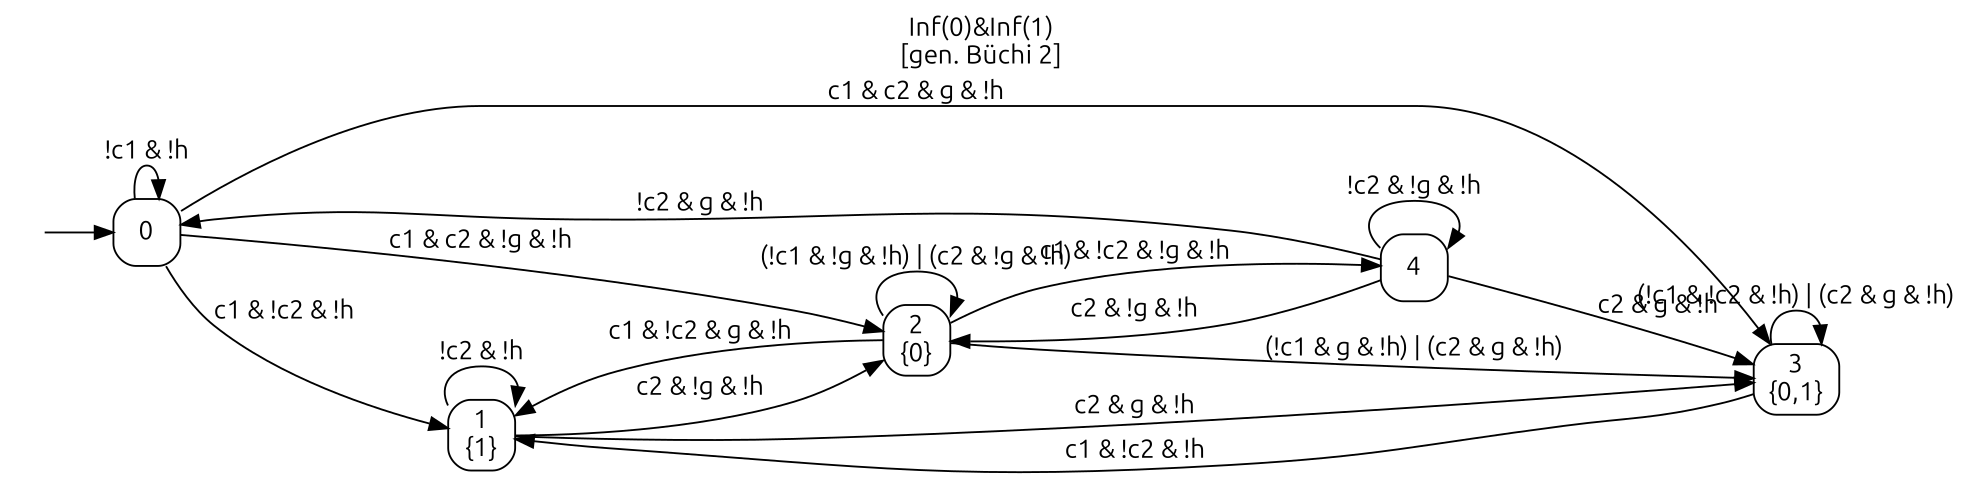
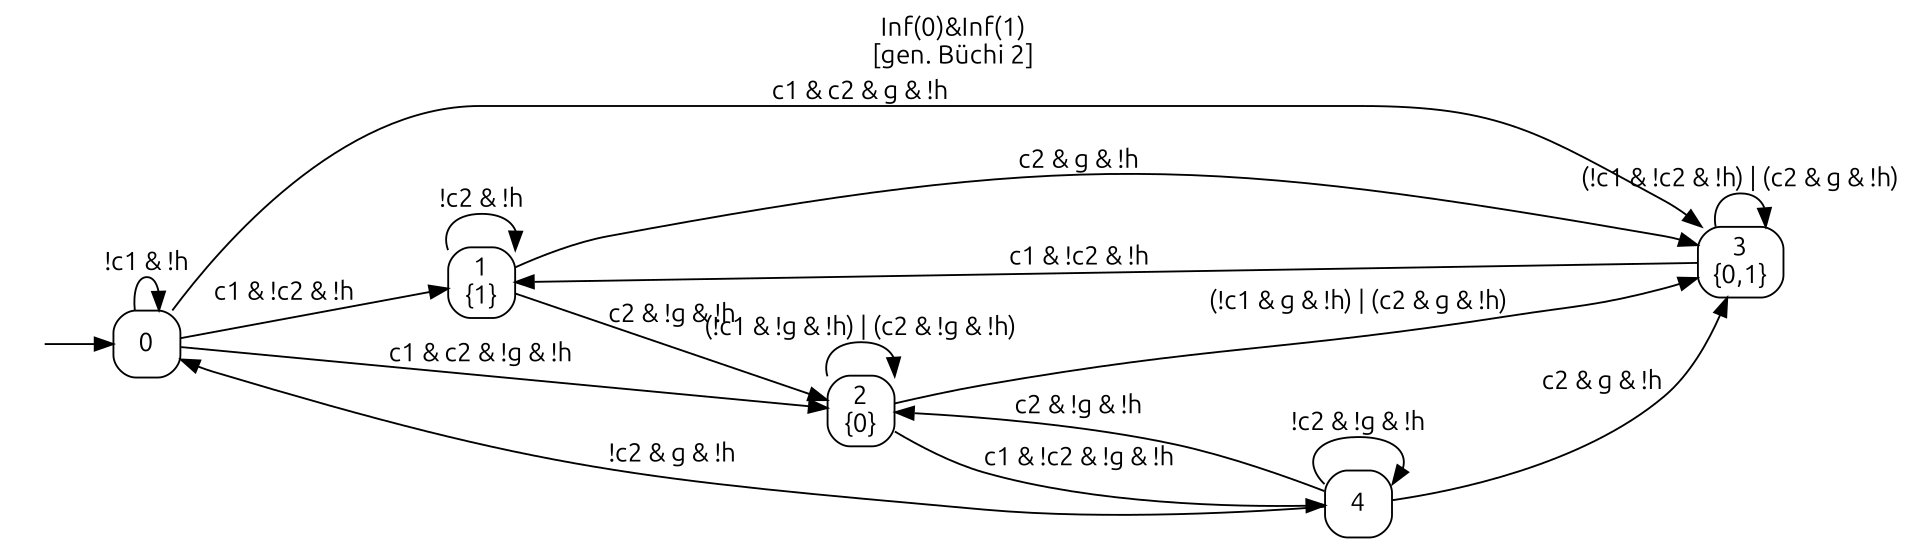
edge "2 {0}" -> "1 {1}": removed, label "c1 & !c2 & g & !h"
